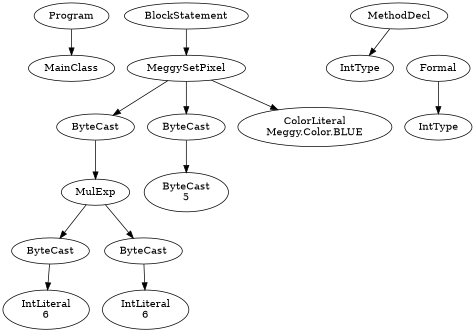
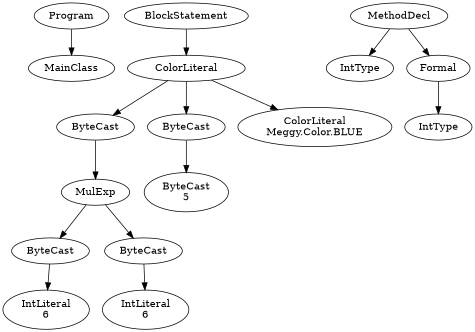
edge "MethodDecl" -> "Formal": added
node "MeggySetPixel": label "MeggySetPixel" -> "ColorLiteral"
